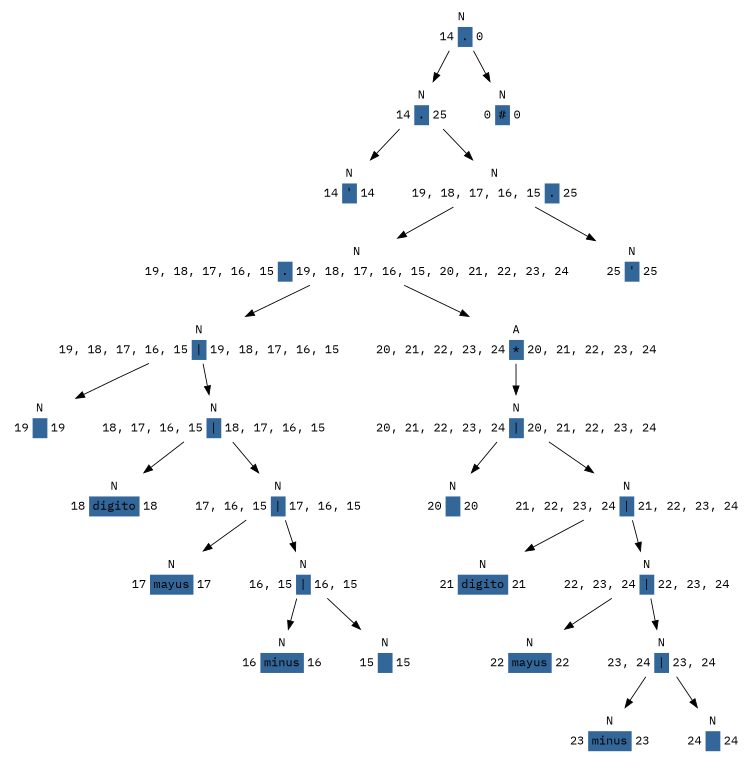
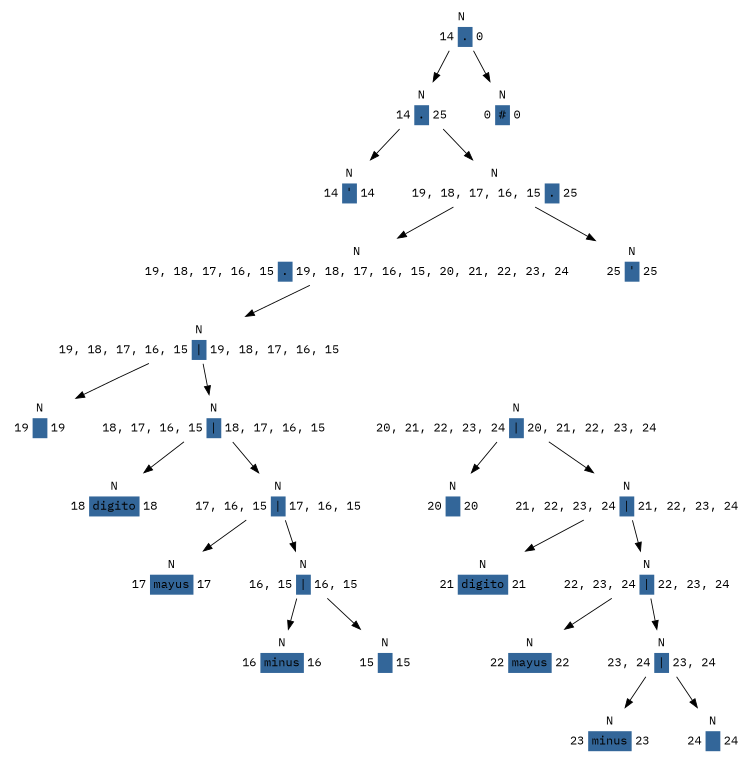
node "A": removed
